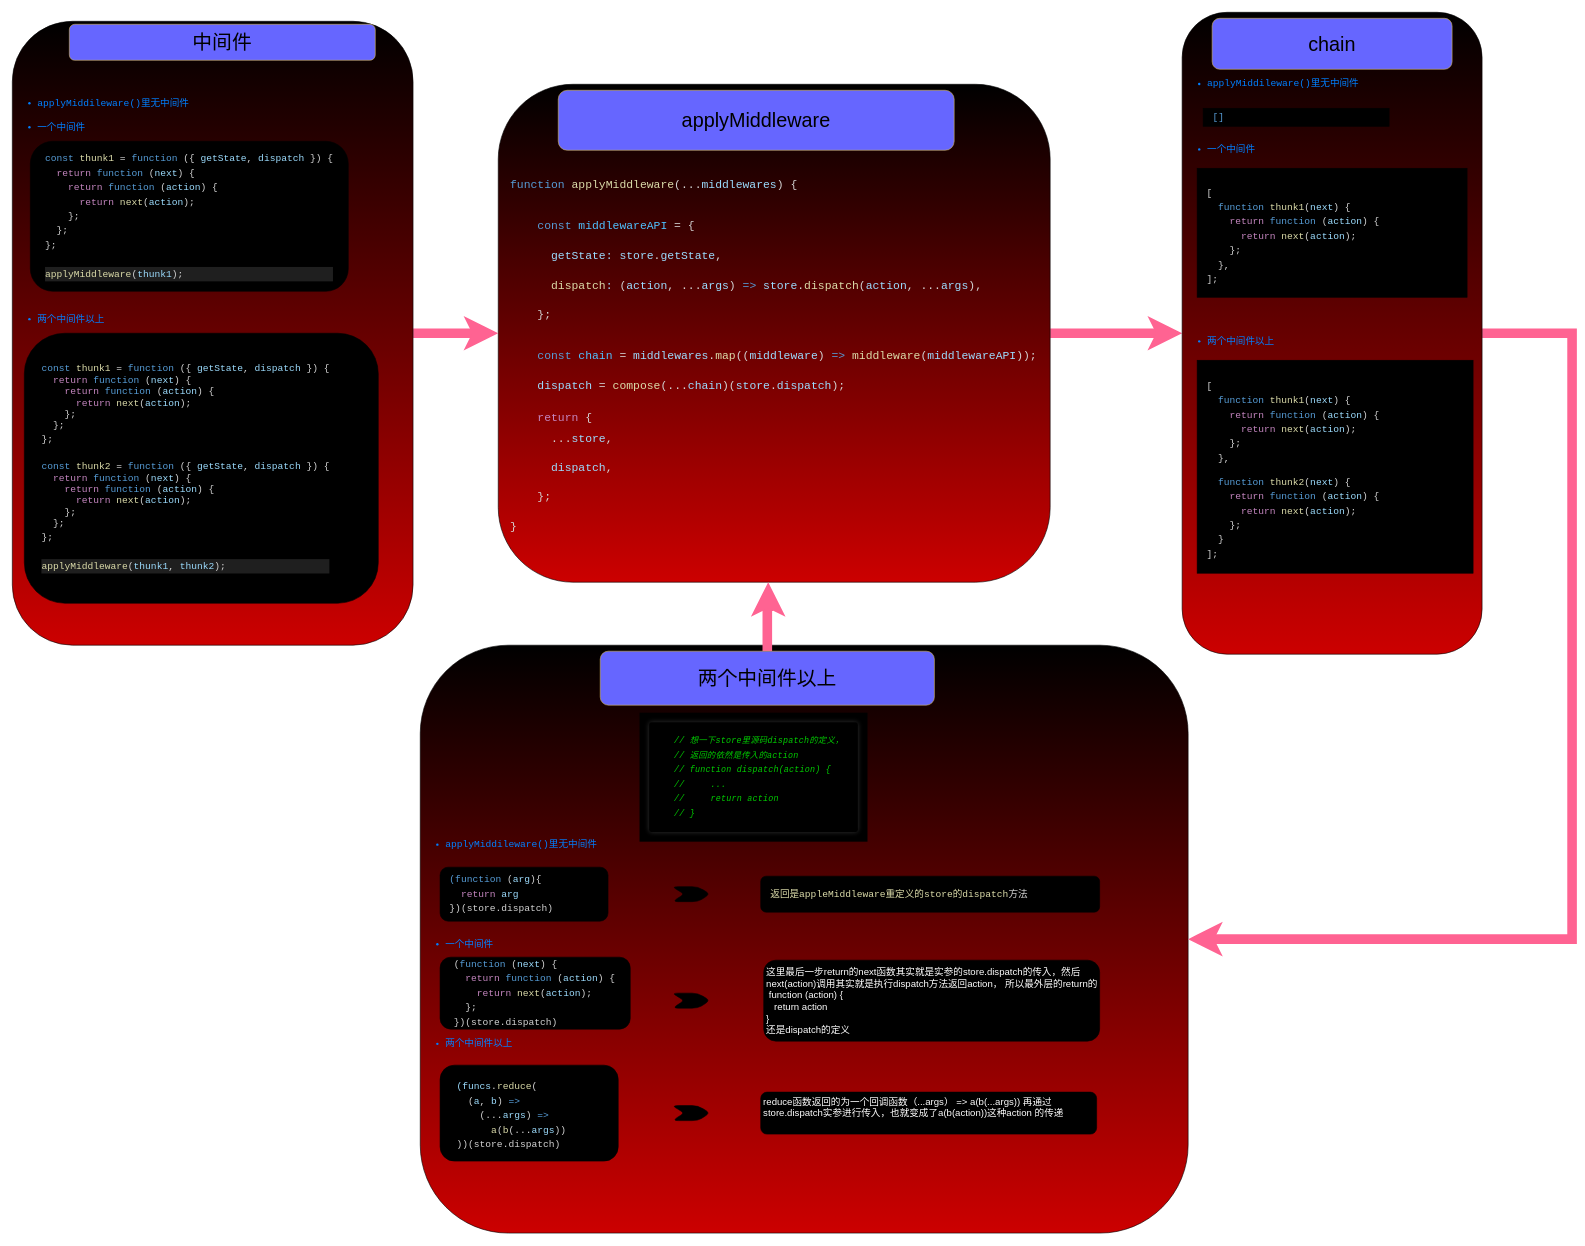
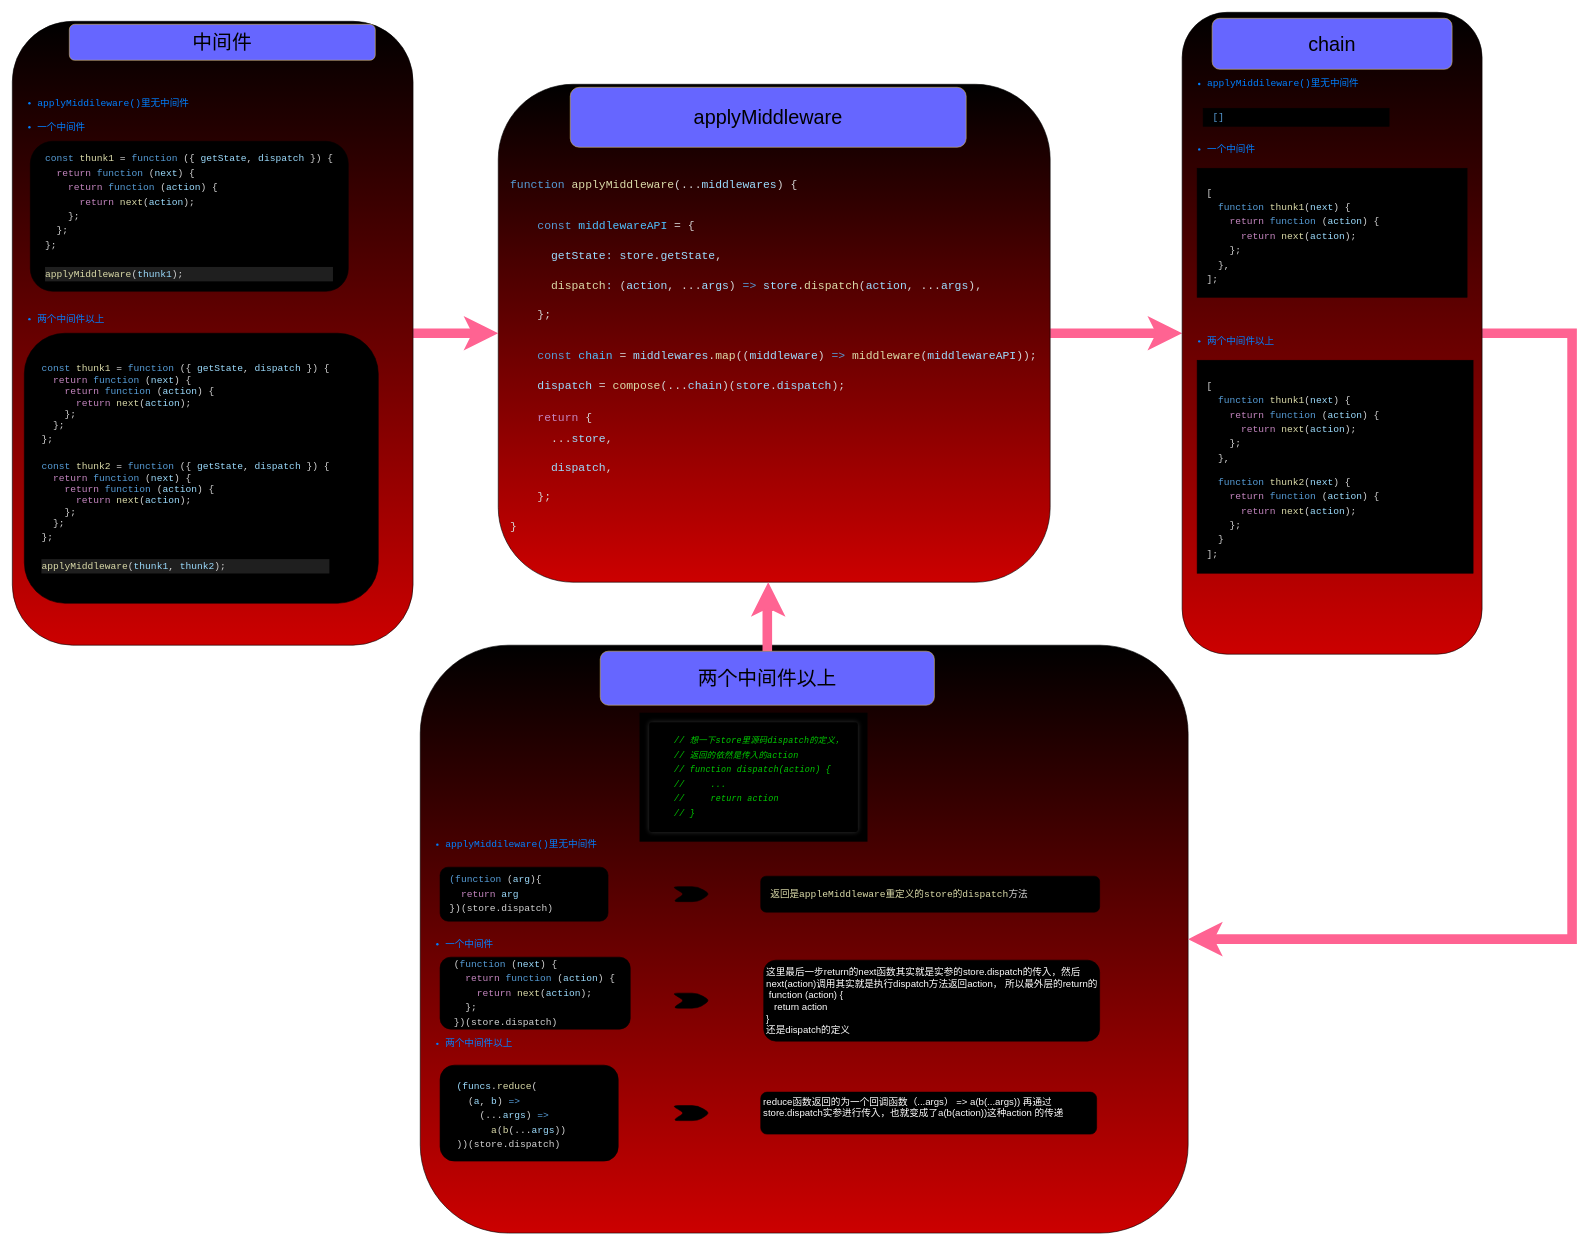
node "applyMiddleware": moved (756, 120) -> (768, 117)
